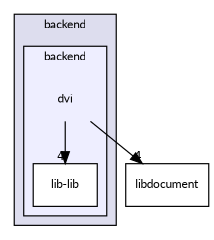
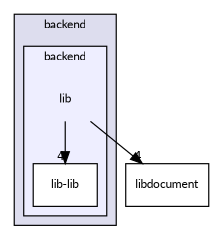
node "dvi": label "dvi" -> "lib"
